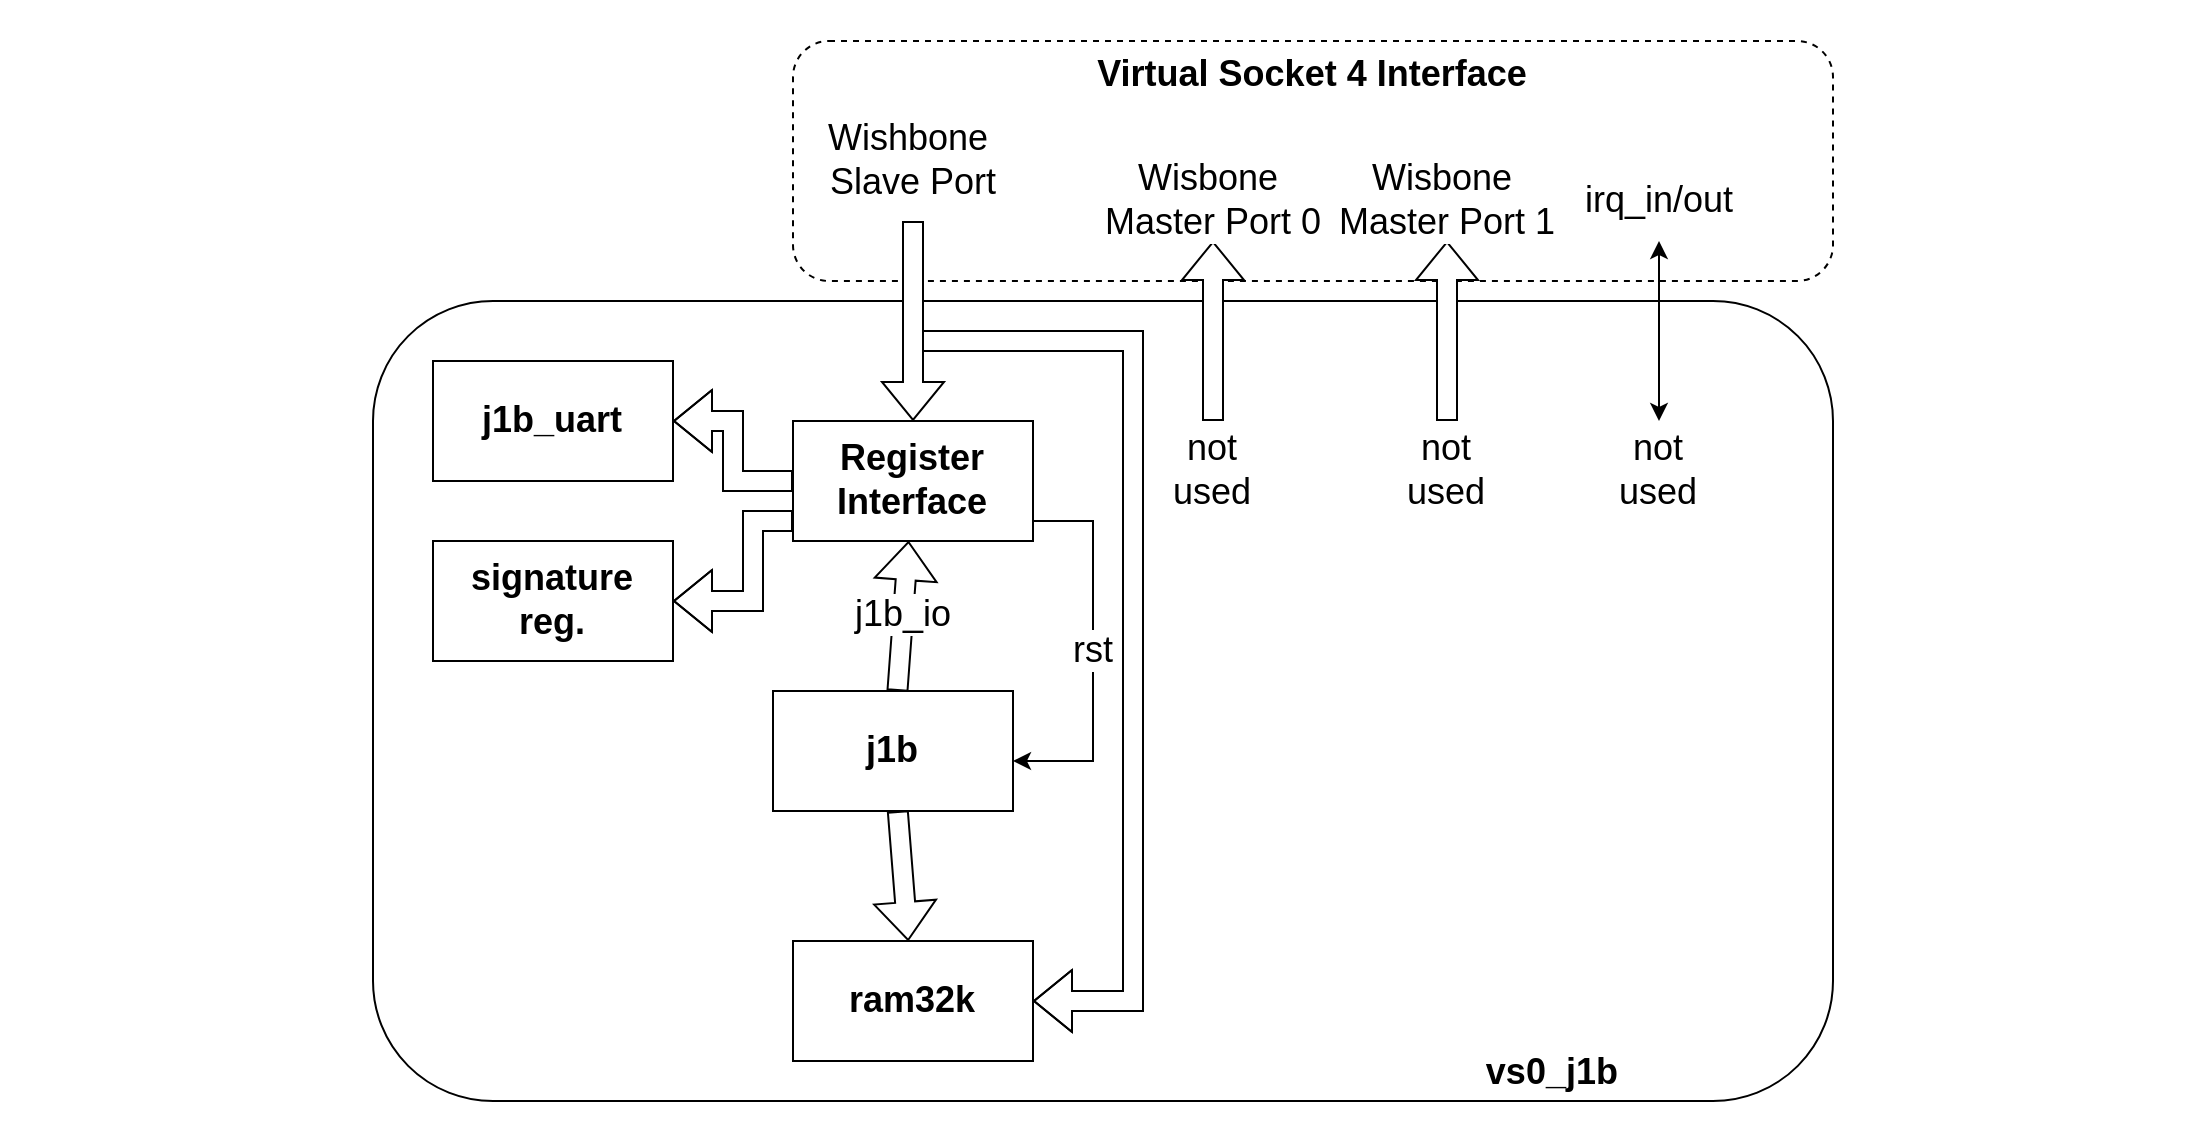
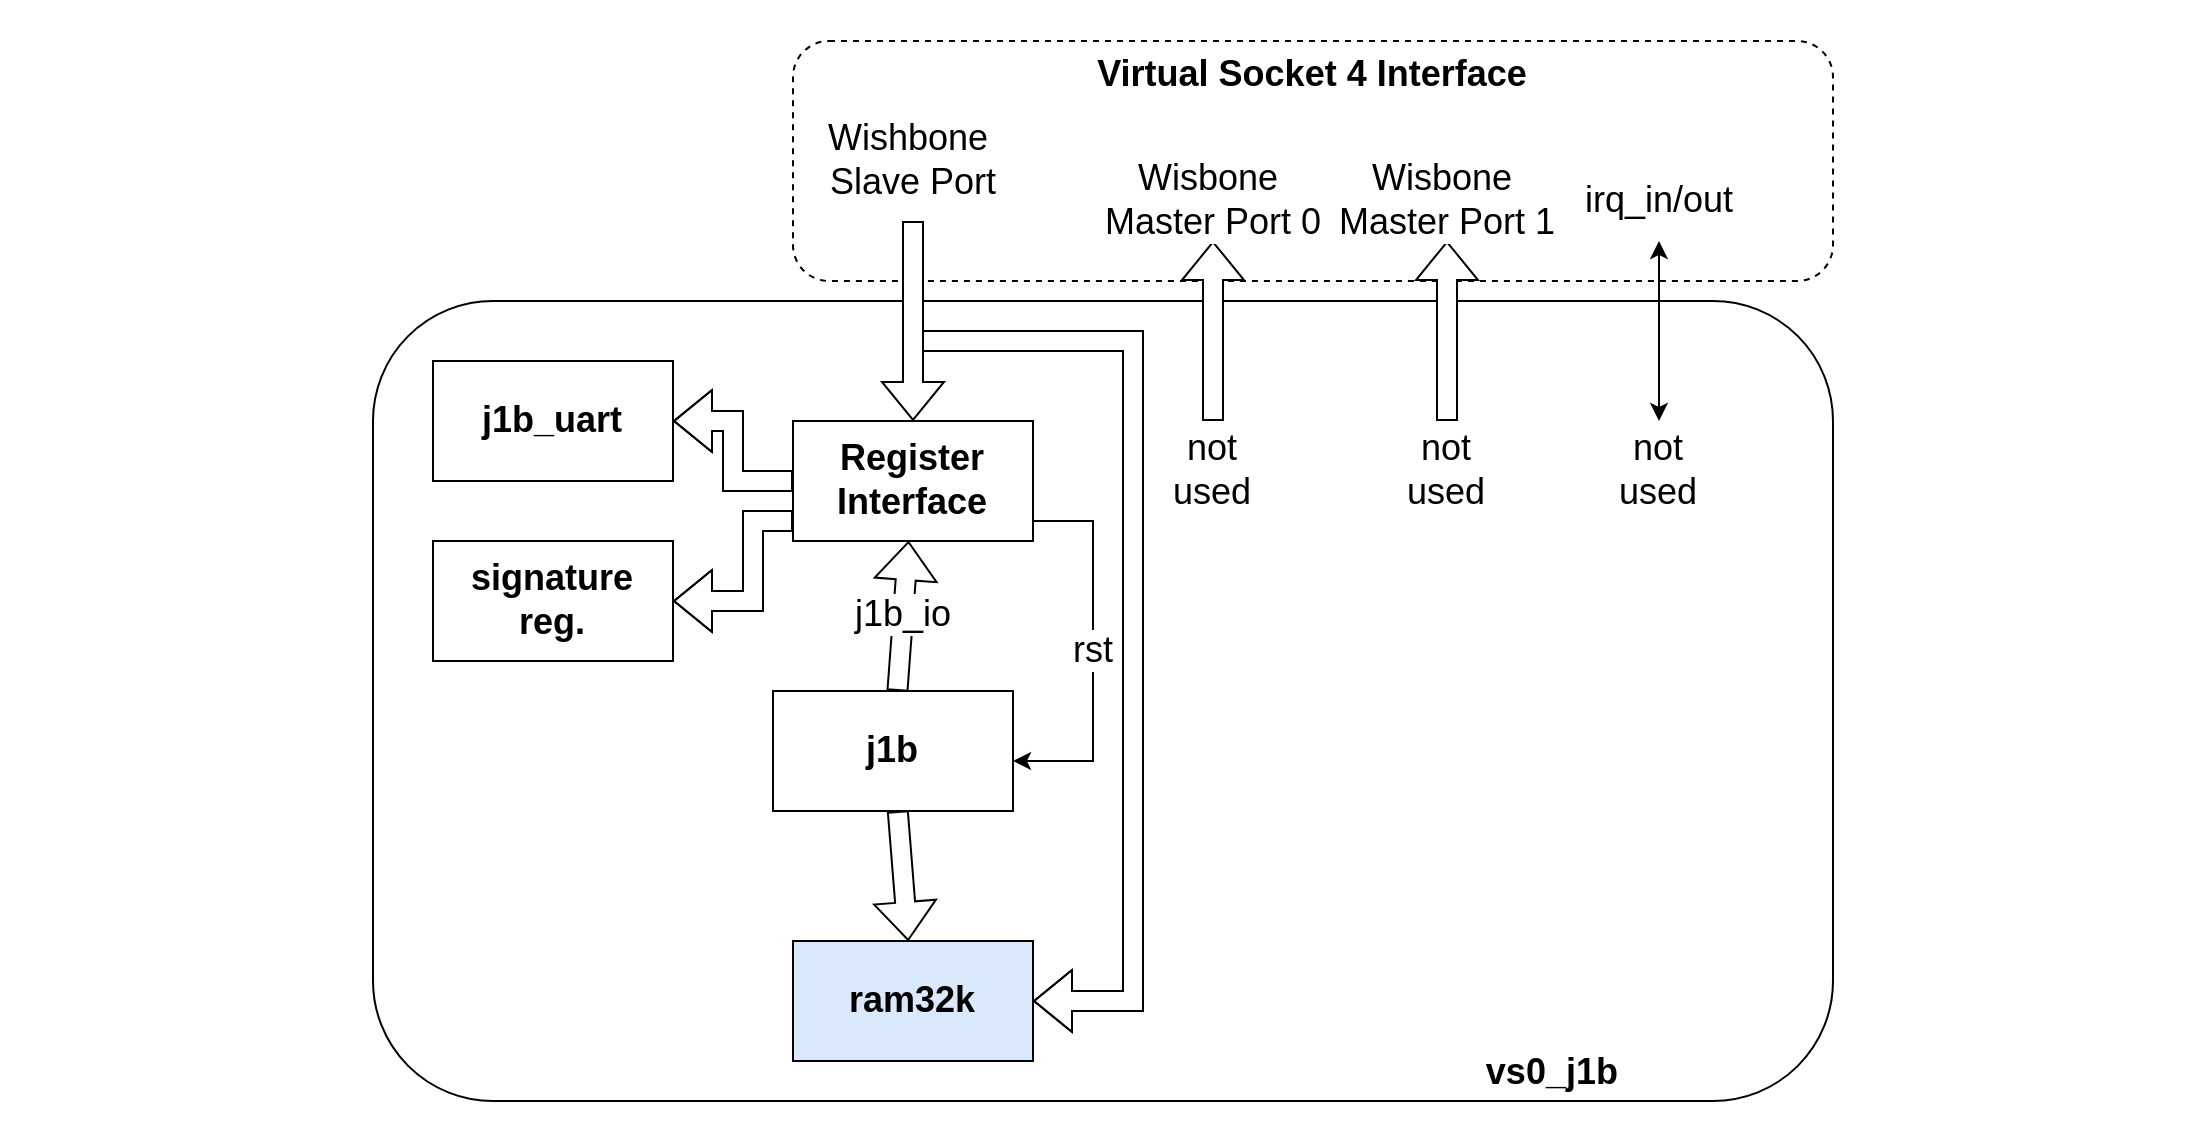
node "ram32k": fillcolor #ffffff -> #dae8fc
